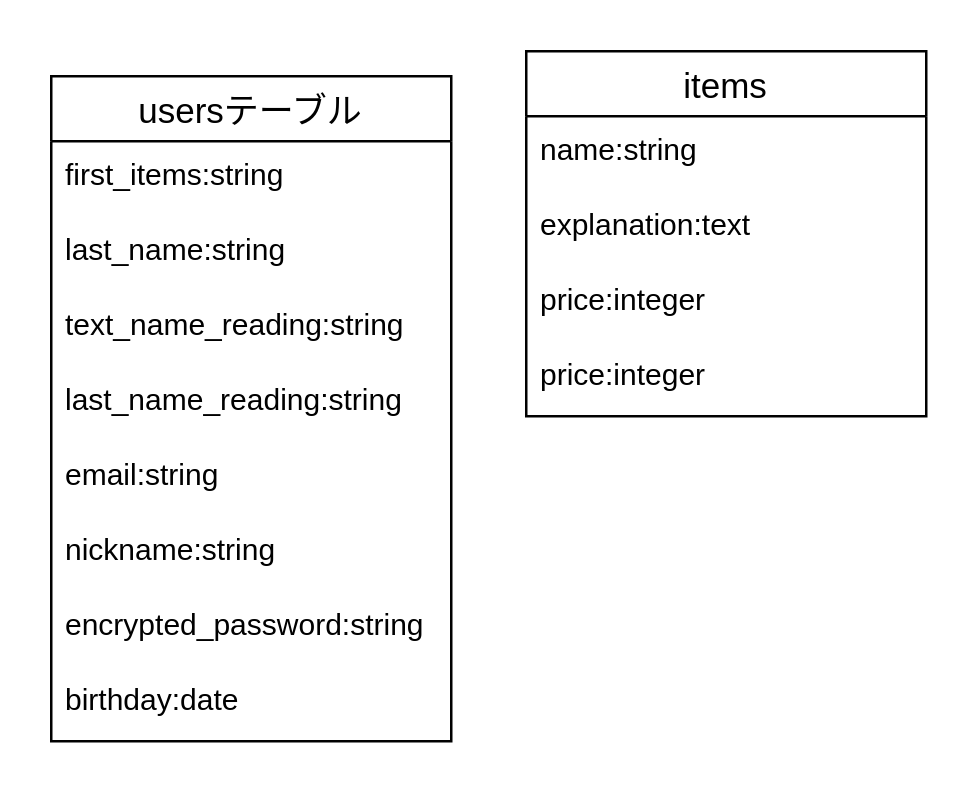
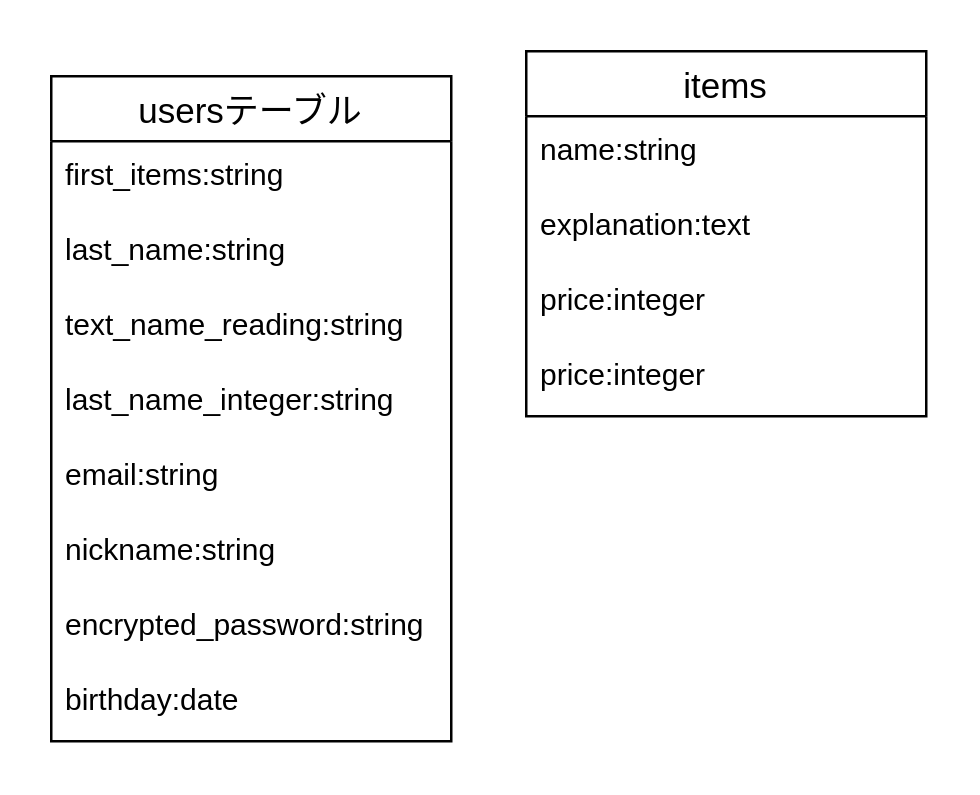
node "last_name_reading:string": label "last_name_reading:string" -> "last_name_integer:string"
